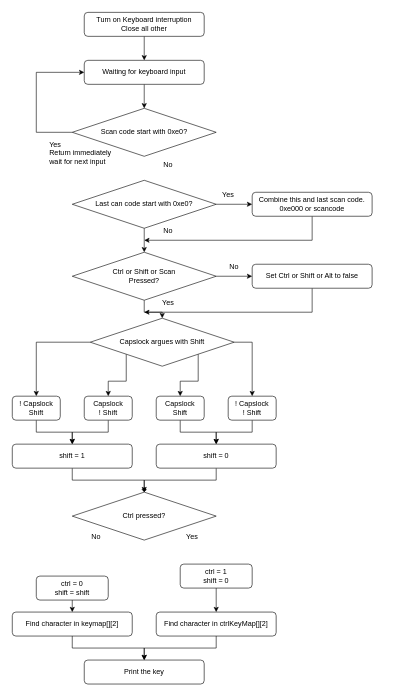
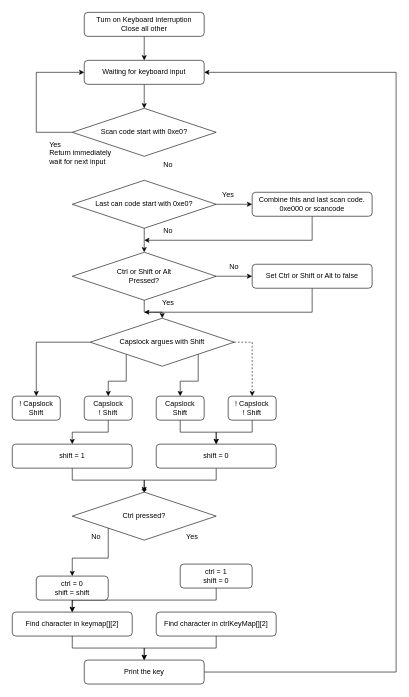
edge "Print the key" -> "Waiting for keyboard input": added
node "Ctrl or Shift or Scan Pressed?": label "Ctrl or Shift or Scan Pressed?" -> "Ctrl or Shift or Alt Pressed?"
edge "Capslock argues with Shift" -> "! Capslock ! Shift": style solid -> dashed
edge "! Capslock Shift" -> "shift = 1": removed
edge "Ctrl pressed?" -> "ctrl = 0 shift = shift": added
edge "ctrl = 1 shift = 0" -> "Find character in ctrlKeyMap[][2]": now "ctrl = 1 shift = 0" -> "Find character in keymap[][2]"
